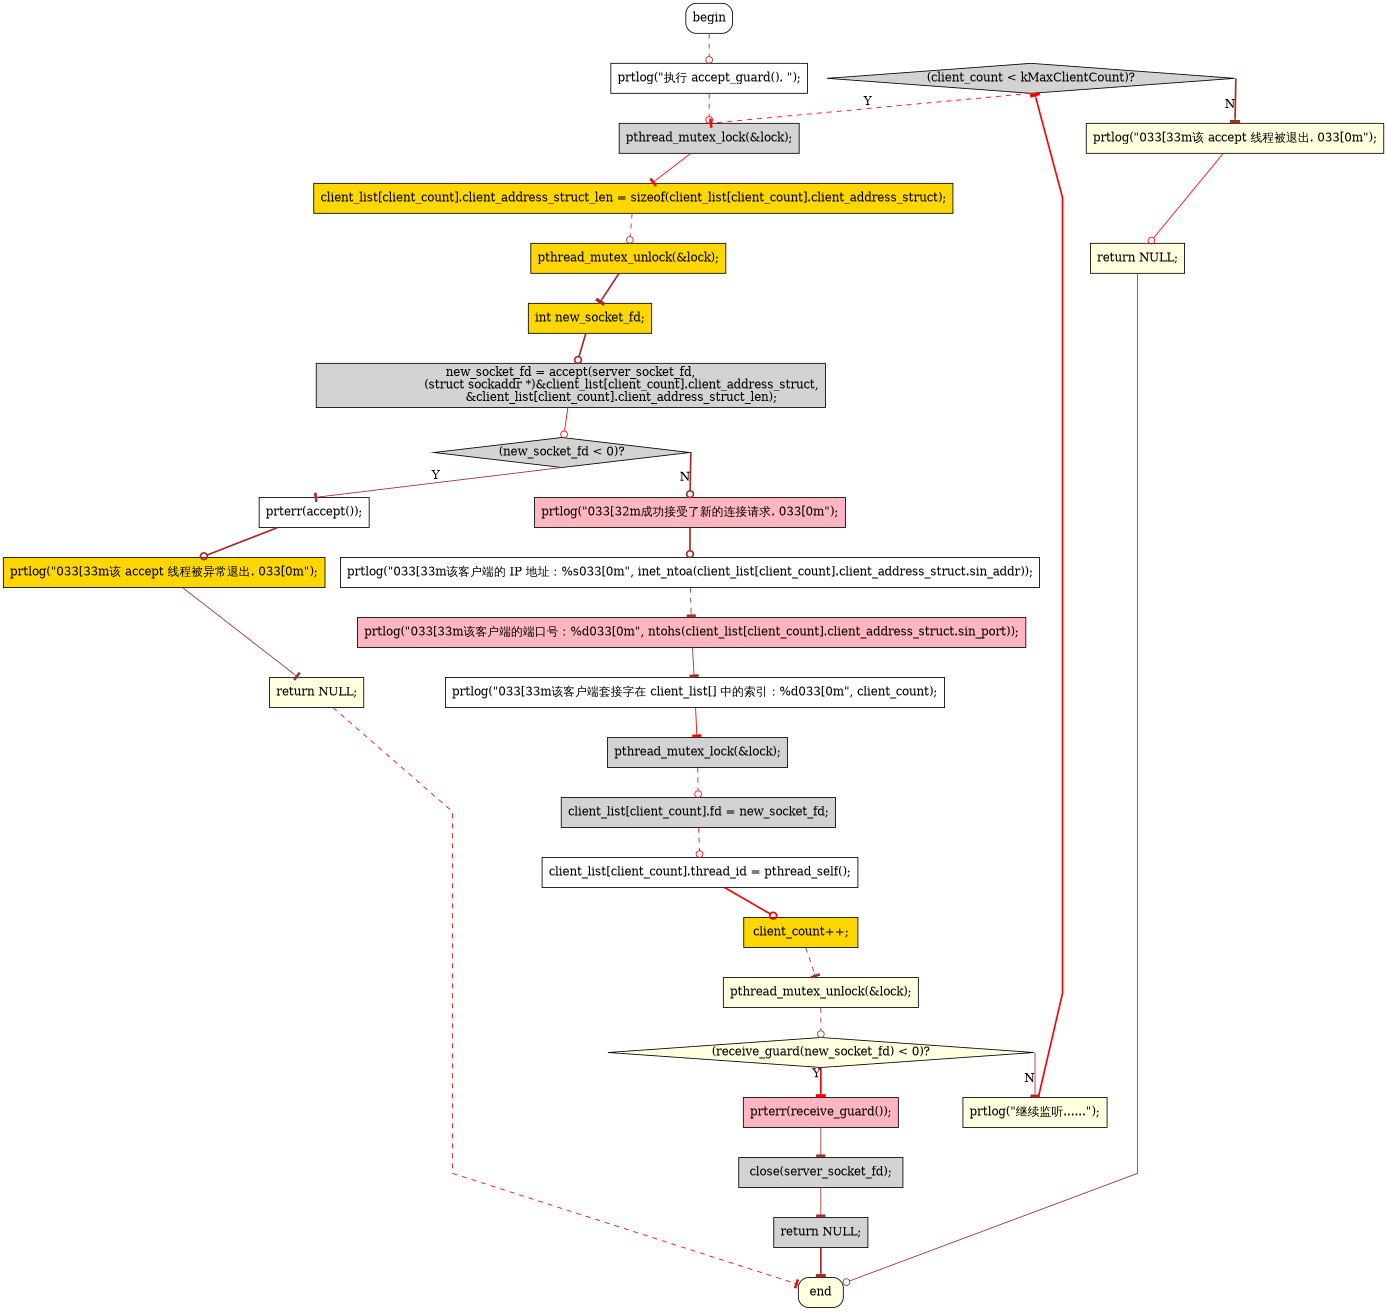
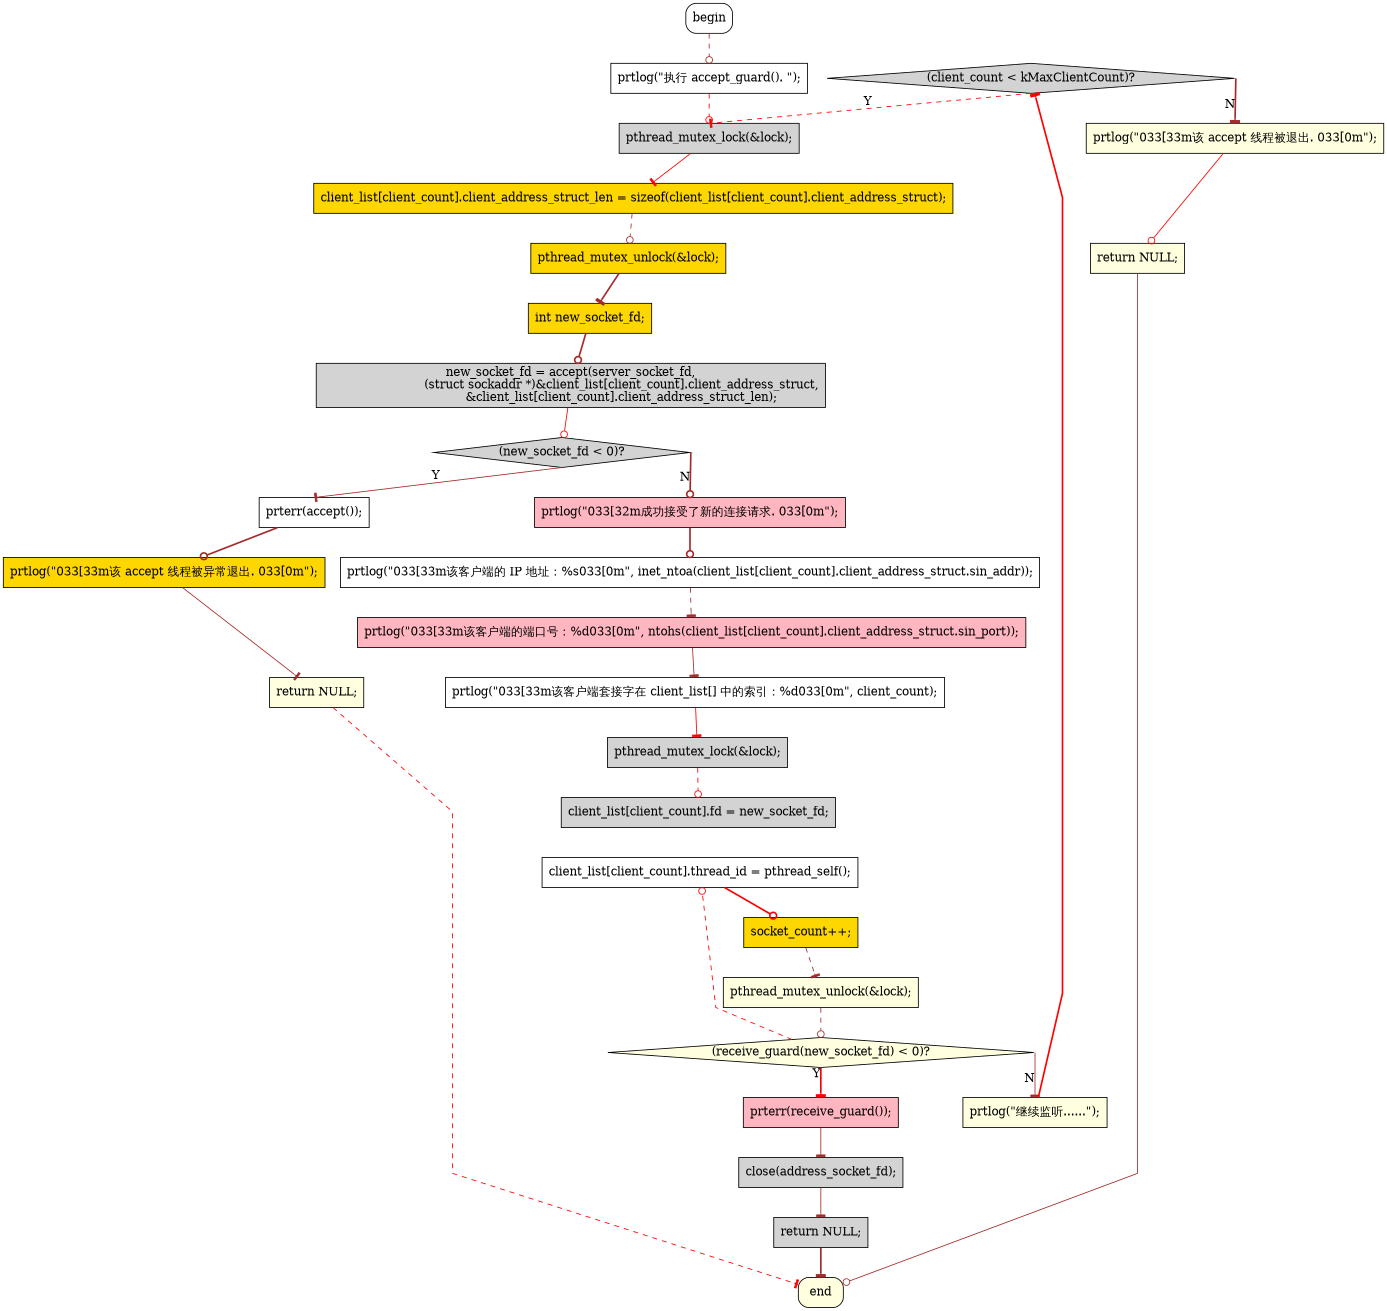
edge "client_list[client_count].fd = new_socket_fd;" -> "client_list[client_count].thread_id = pthread_self();": now "(receive_guard(new_socket_fd) < 0)?" -> "client_list[client_count].thread_id = pthread_self();"
node "client_count++;": label "client_count++;" -> "socket_count++;"
node "close(server_socket_fd);": label "close(server_socket_fd);" -> "close(address_socket_fd);"
